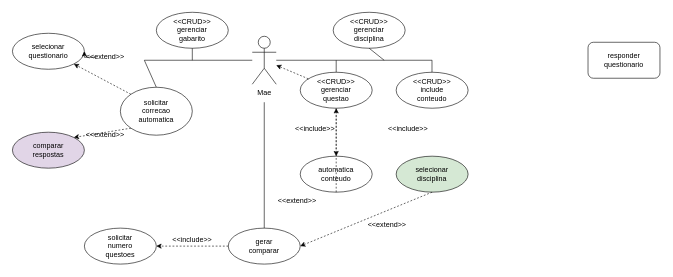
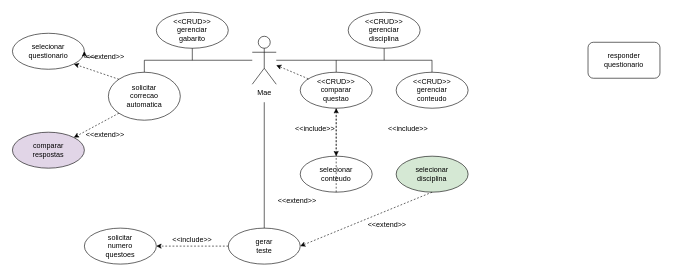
node "<<CRUD>> gerenciar disciplina": moved (369, 30) -> (384, 30)
node "<<CRUD>> gerenciar questao": label "<<CRUD>> gerenciar questao" -> "<<CRUD>> comparar questao"
node "<<CRUD>> include conteudo": label "<<CRUD>> include conteudo" -> "<<CRUD>> gerenciar conteudo"
node "solicitar correcao automatica": moved (156, 111) -> (144, 96)
node "automatica conteudo": label "automatica conteudo" -> "selecionar conteudo"
node "gerar comparar": label "gerar comparar" -> "gerar teste"
